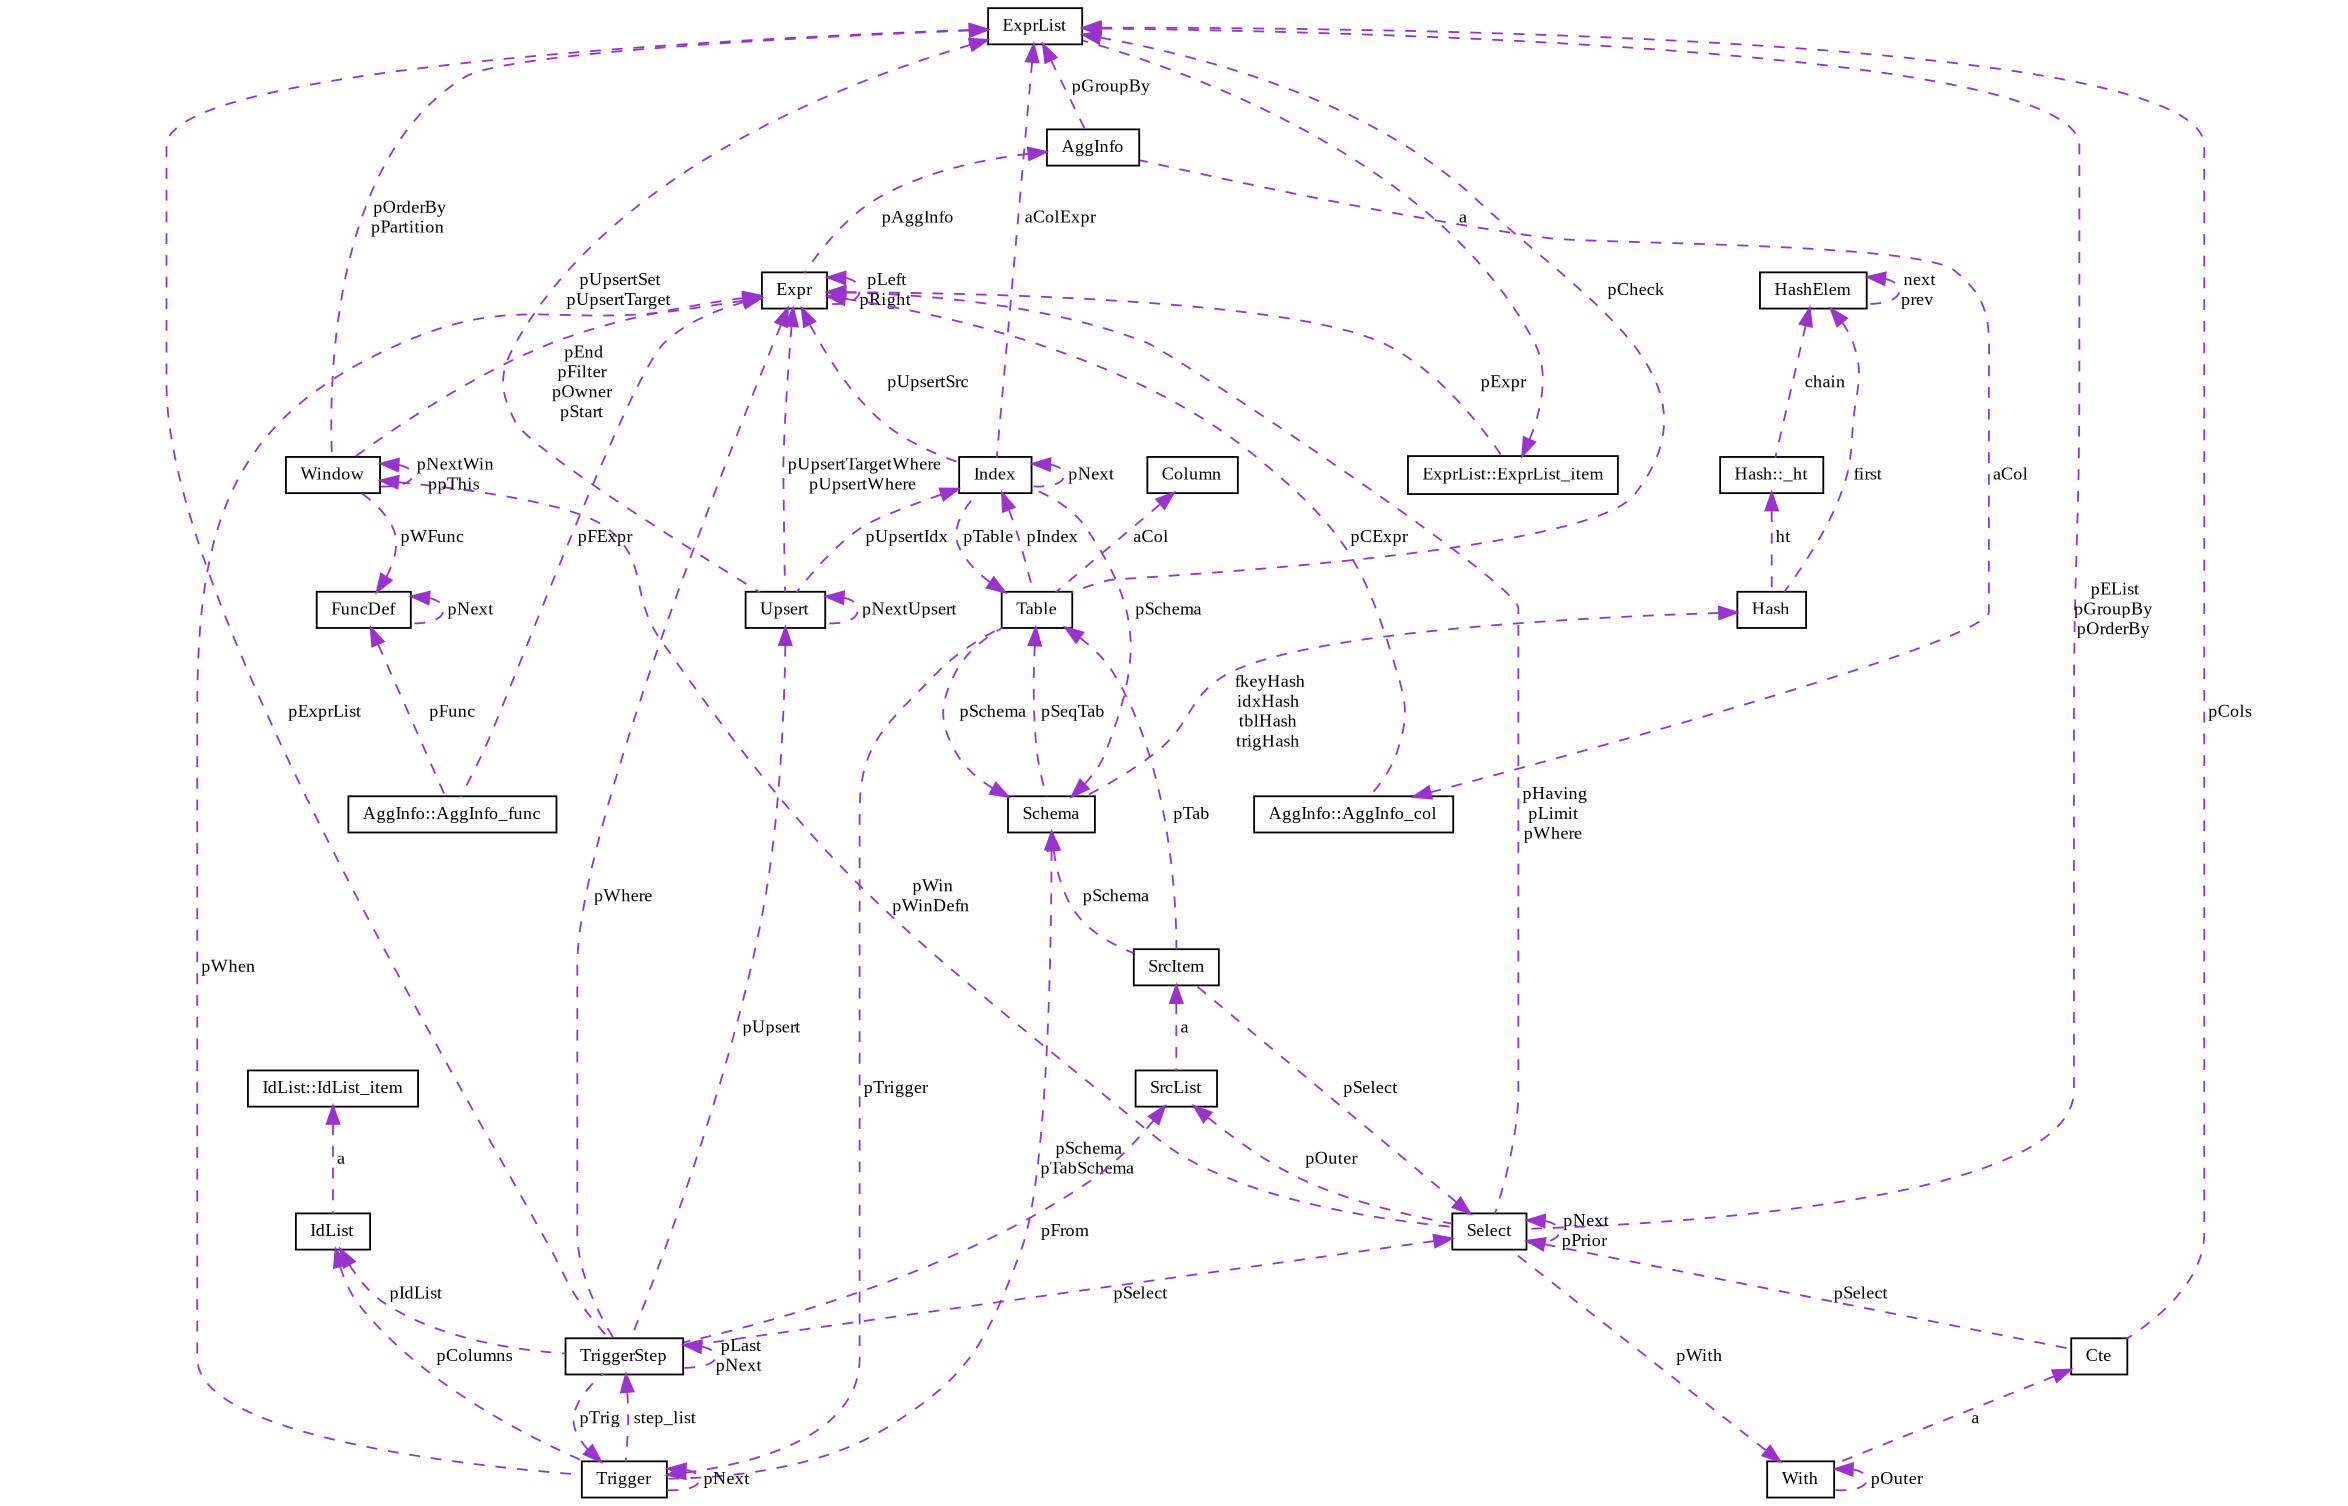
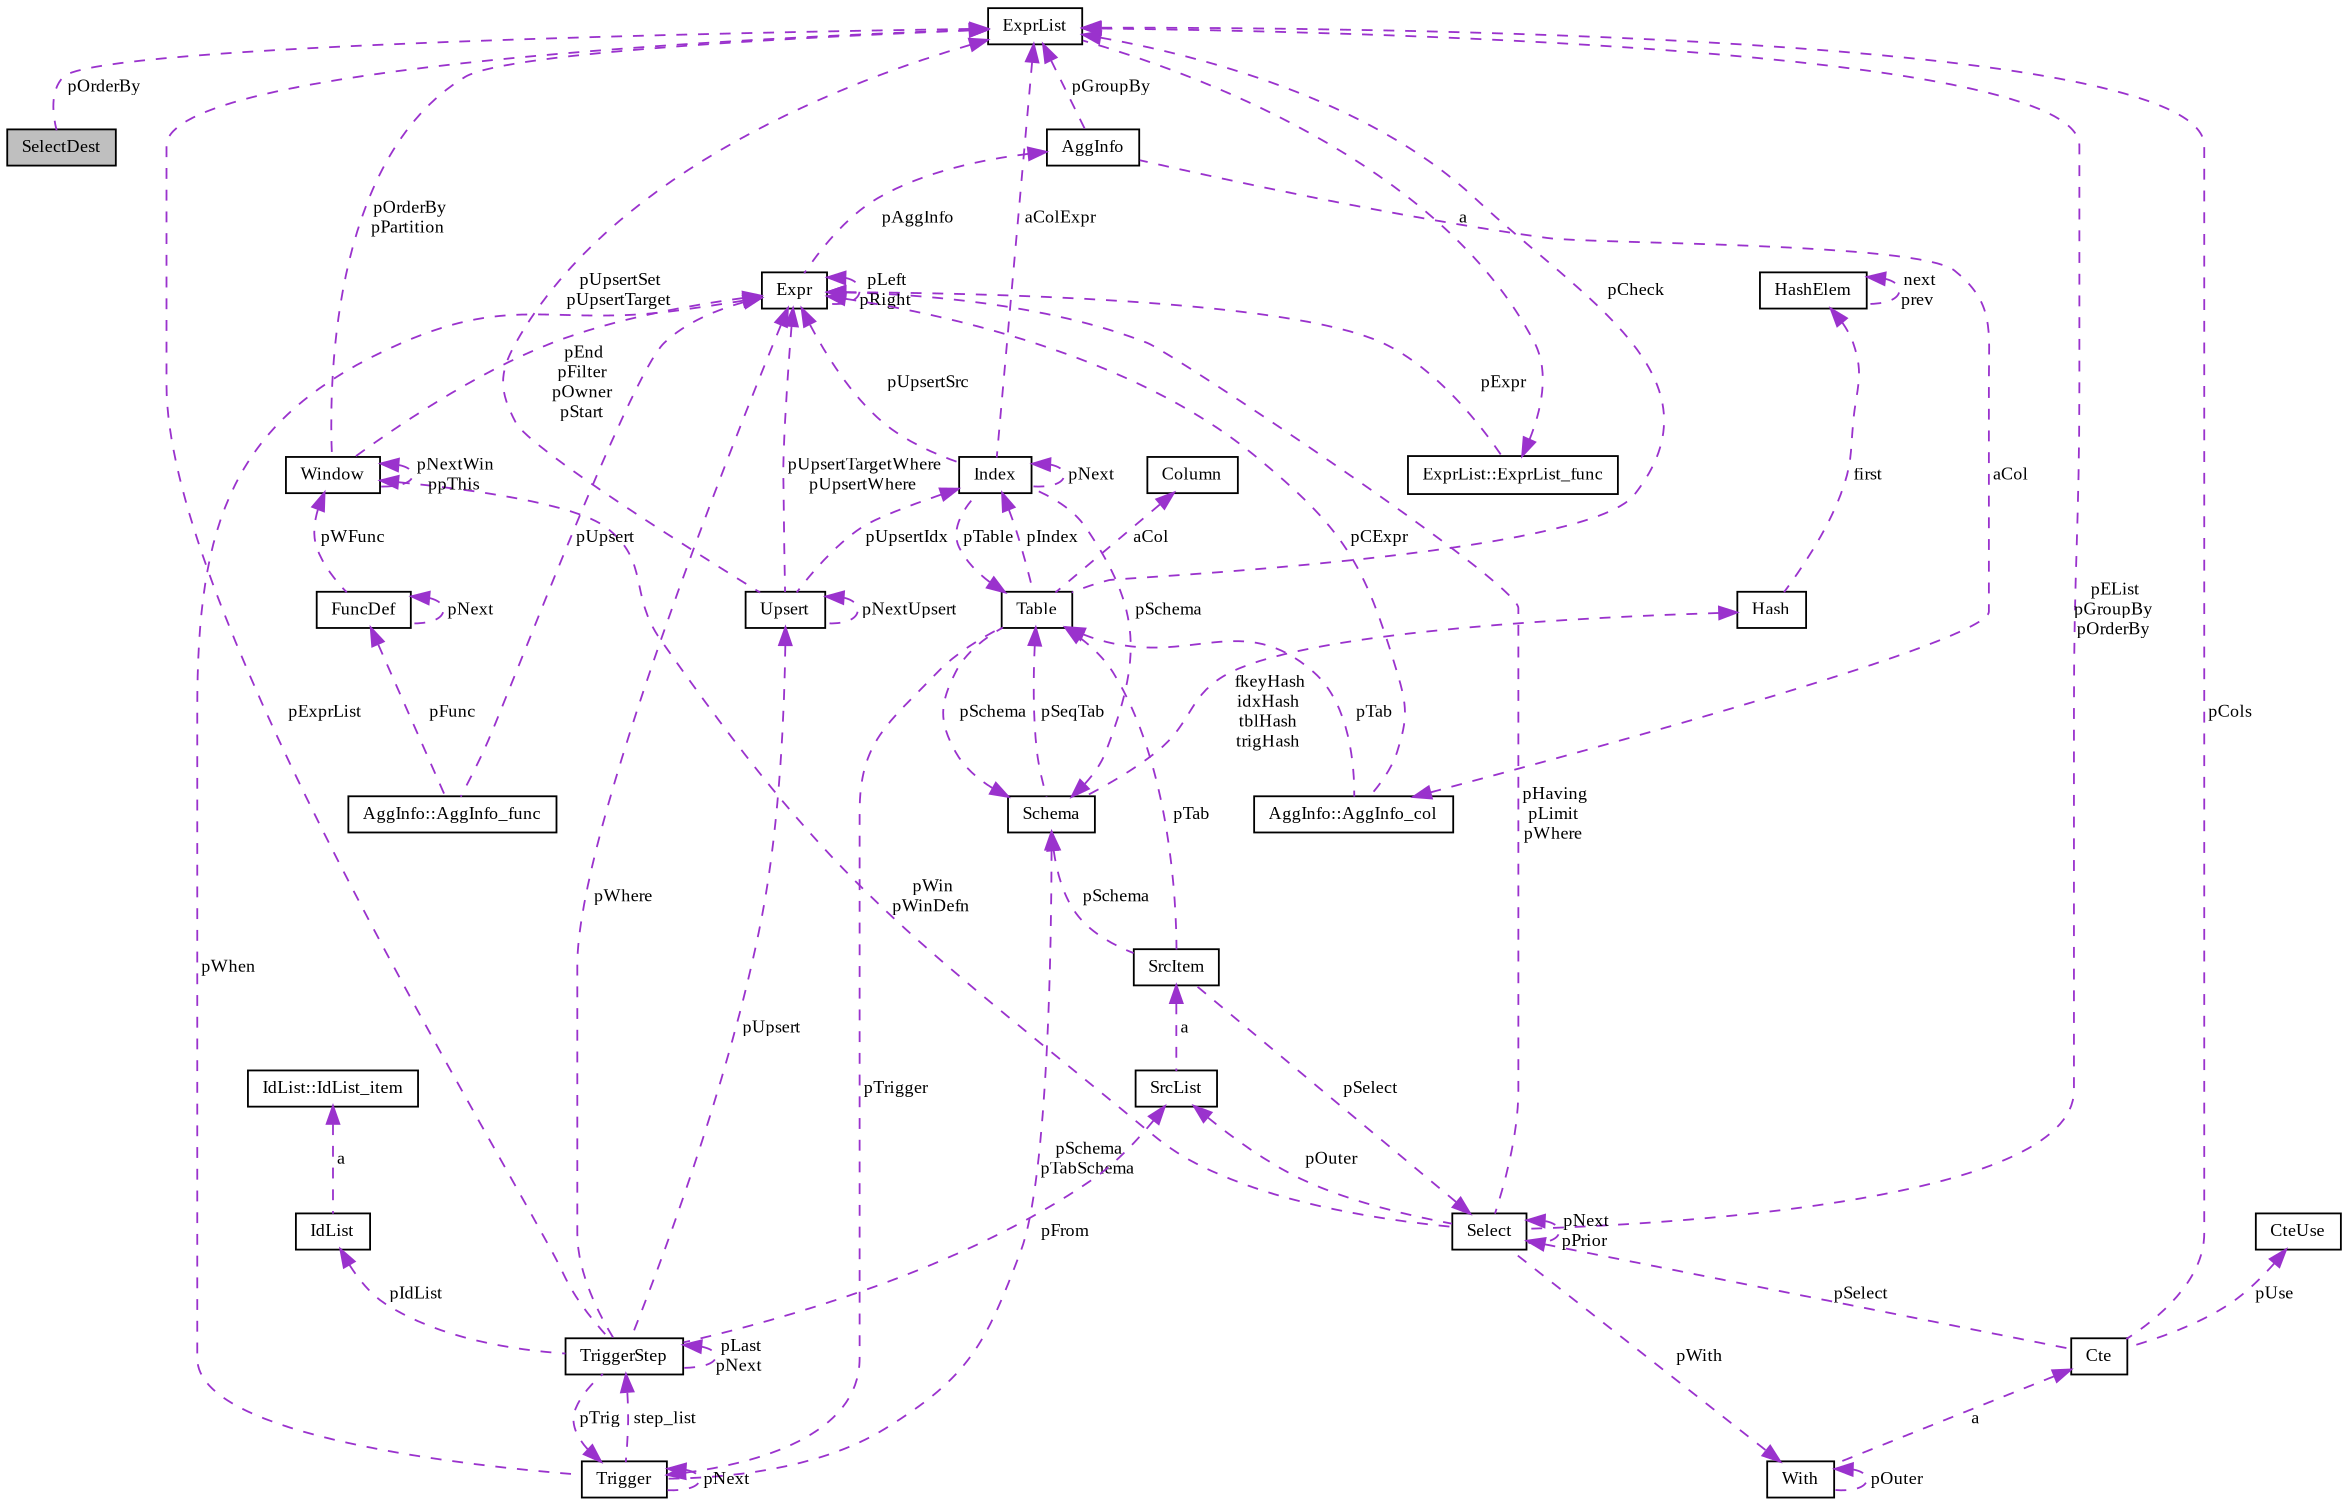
node "SelectDest": added
node "ExprList::ExprList_item": label "ExprList::ExprList_item" -> "ExprList::ExprList_func"
node "Hash::_ht": removed
edge "Window" -> "FuncDef": reversed
edge "AggInfo::AggInfo_func" -> "Expr": label " pFExpr" -> " pUpsert"
edge "AggInfo::AggInfo_col" -> "Table": added, label "pTab"
node "CteUse": added
edge "TriggerStep" -> "Select": removed, label "pSelect"
edge "Trigger" -> "IdList": removed, label "pColumns"
